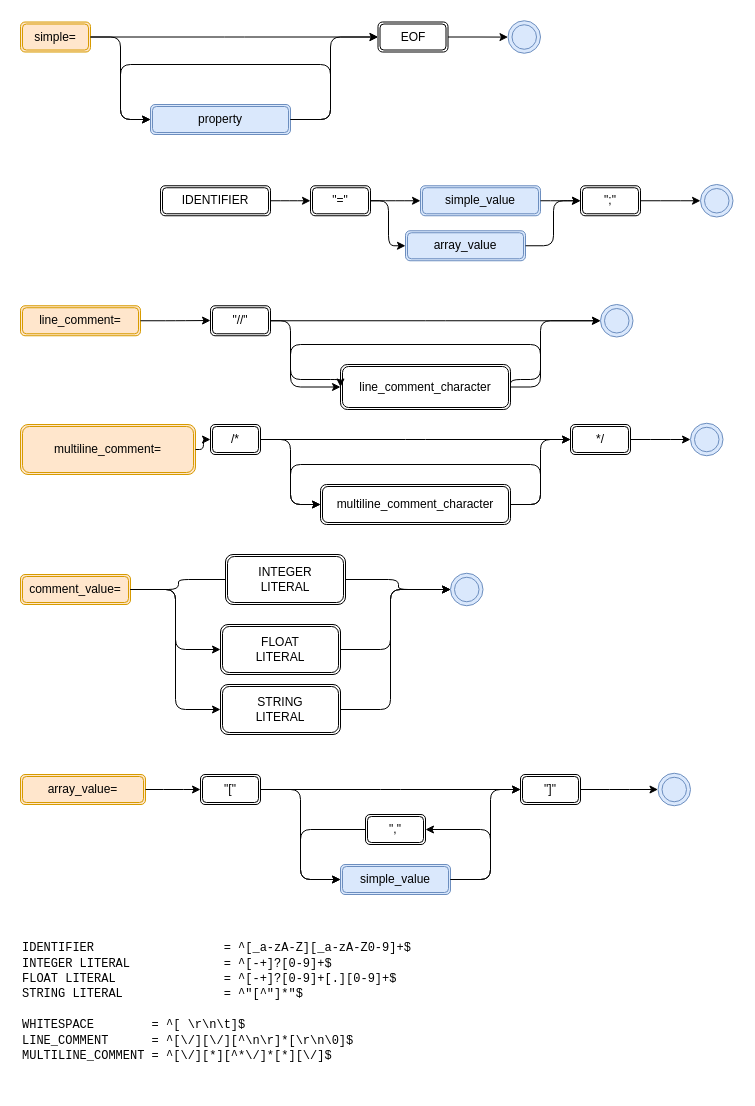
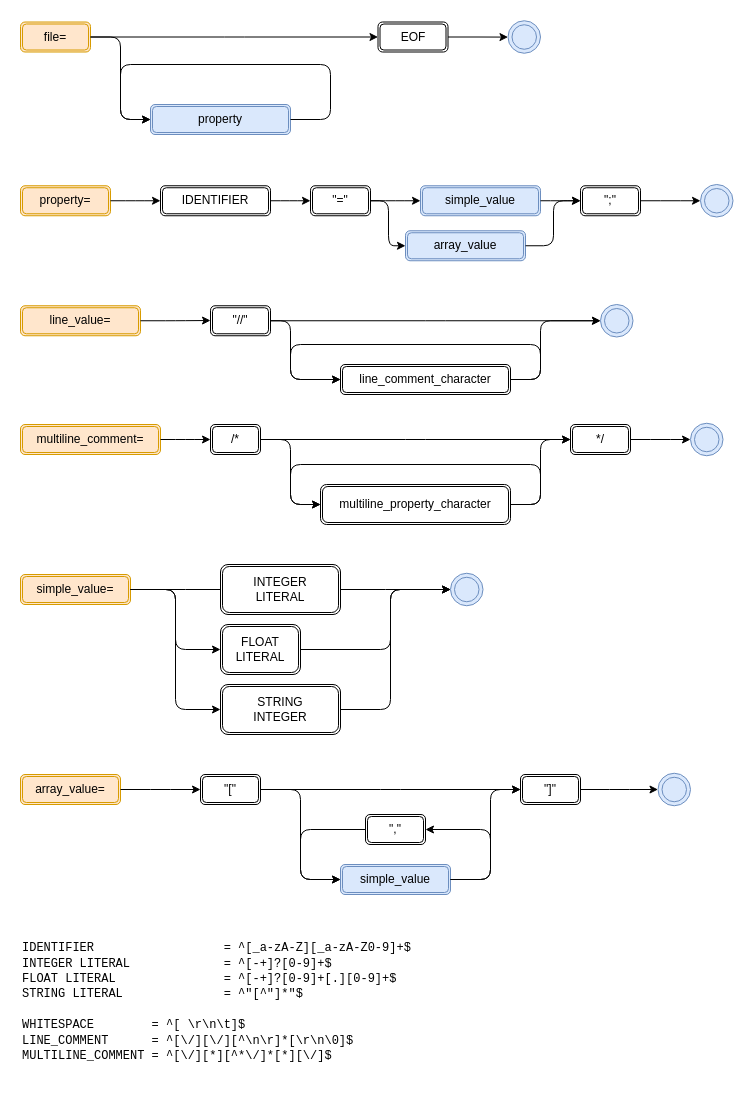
node "simple=": label "simple=" -> "file="
edge "property" -> "EOF": removed
node "property=": added
edge "property=" -> "IDENTIFIER": added
node "line_comment=": label "line_comment=" -> "line_value="
node "line_comment_character": size 170x45 -> 170x30
node "multiline_comment=": size 175x50 -> 140x30
node "multiline_comment_character": label "multiline_comment_character" -> "multiline_property_character"
node "INTEGER LITERAL": moved (286, 580) -> (281, 590)
node "comment_value=": label "comment_value=" -> "simple_value="
node "FLOAT LITERAL": size 120x50 -> 80x50
node "STRING LITERAL": label "STRING LITERAL" -> "STRING INTEGER"
node "array_value=": size 125x30 -> 100x30
